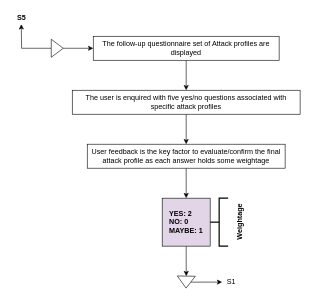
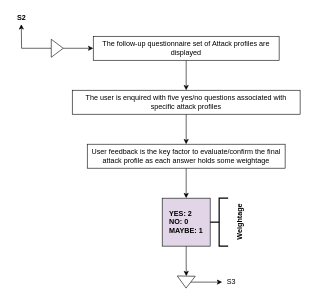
node "S5": label "S5" -> "S2"
node "S1": label "S1" -> "S3"
